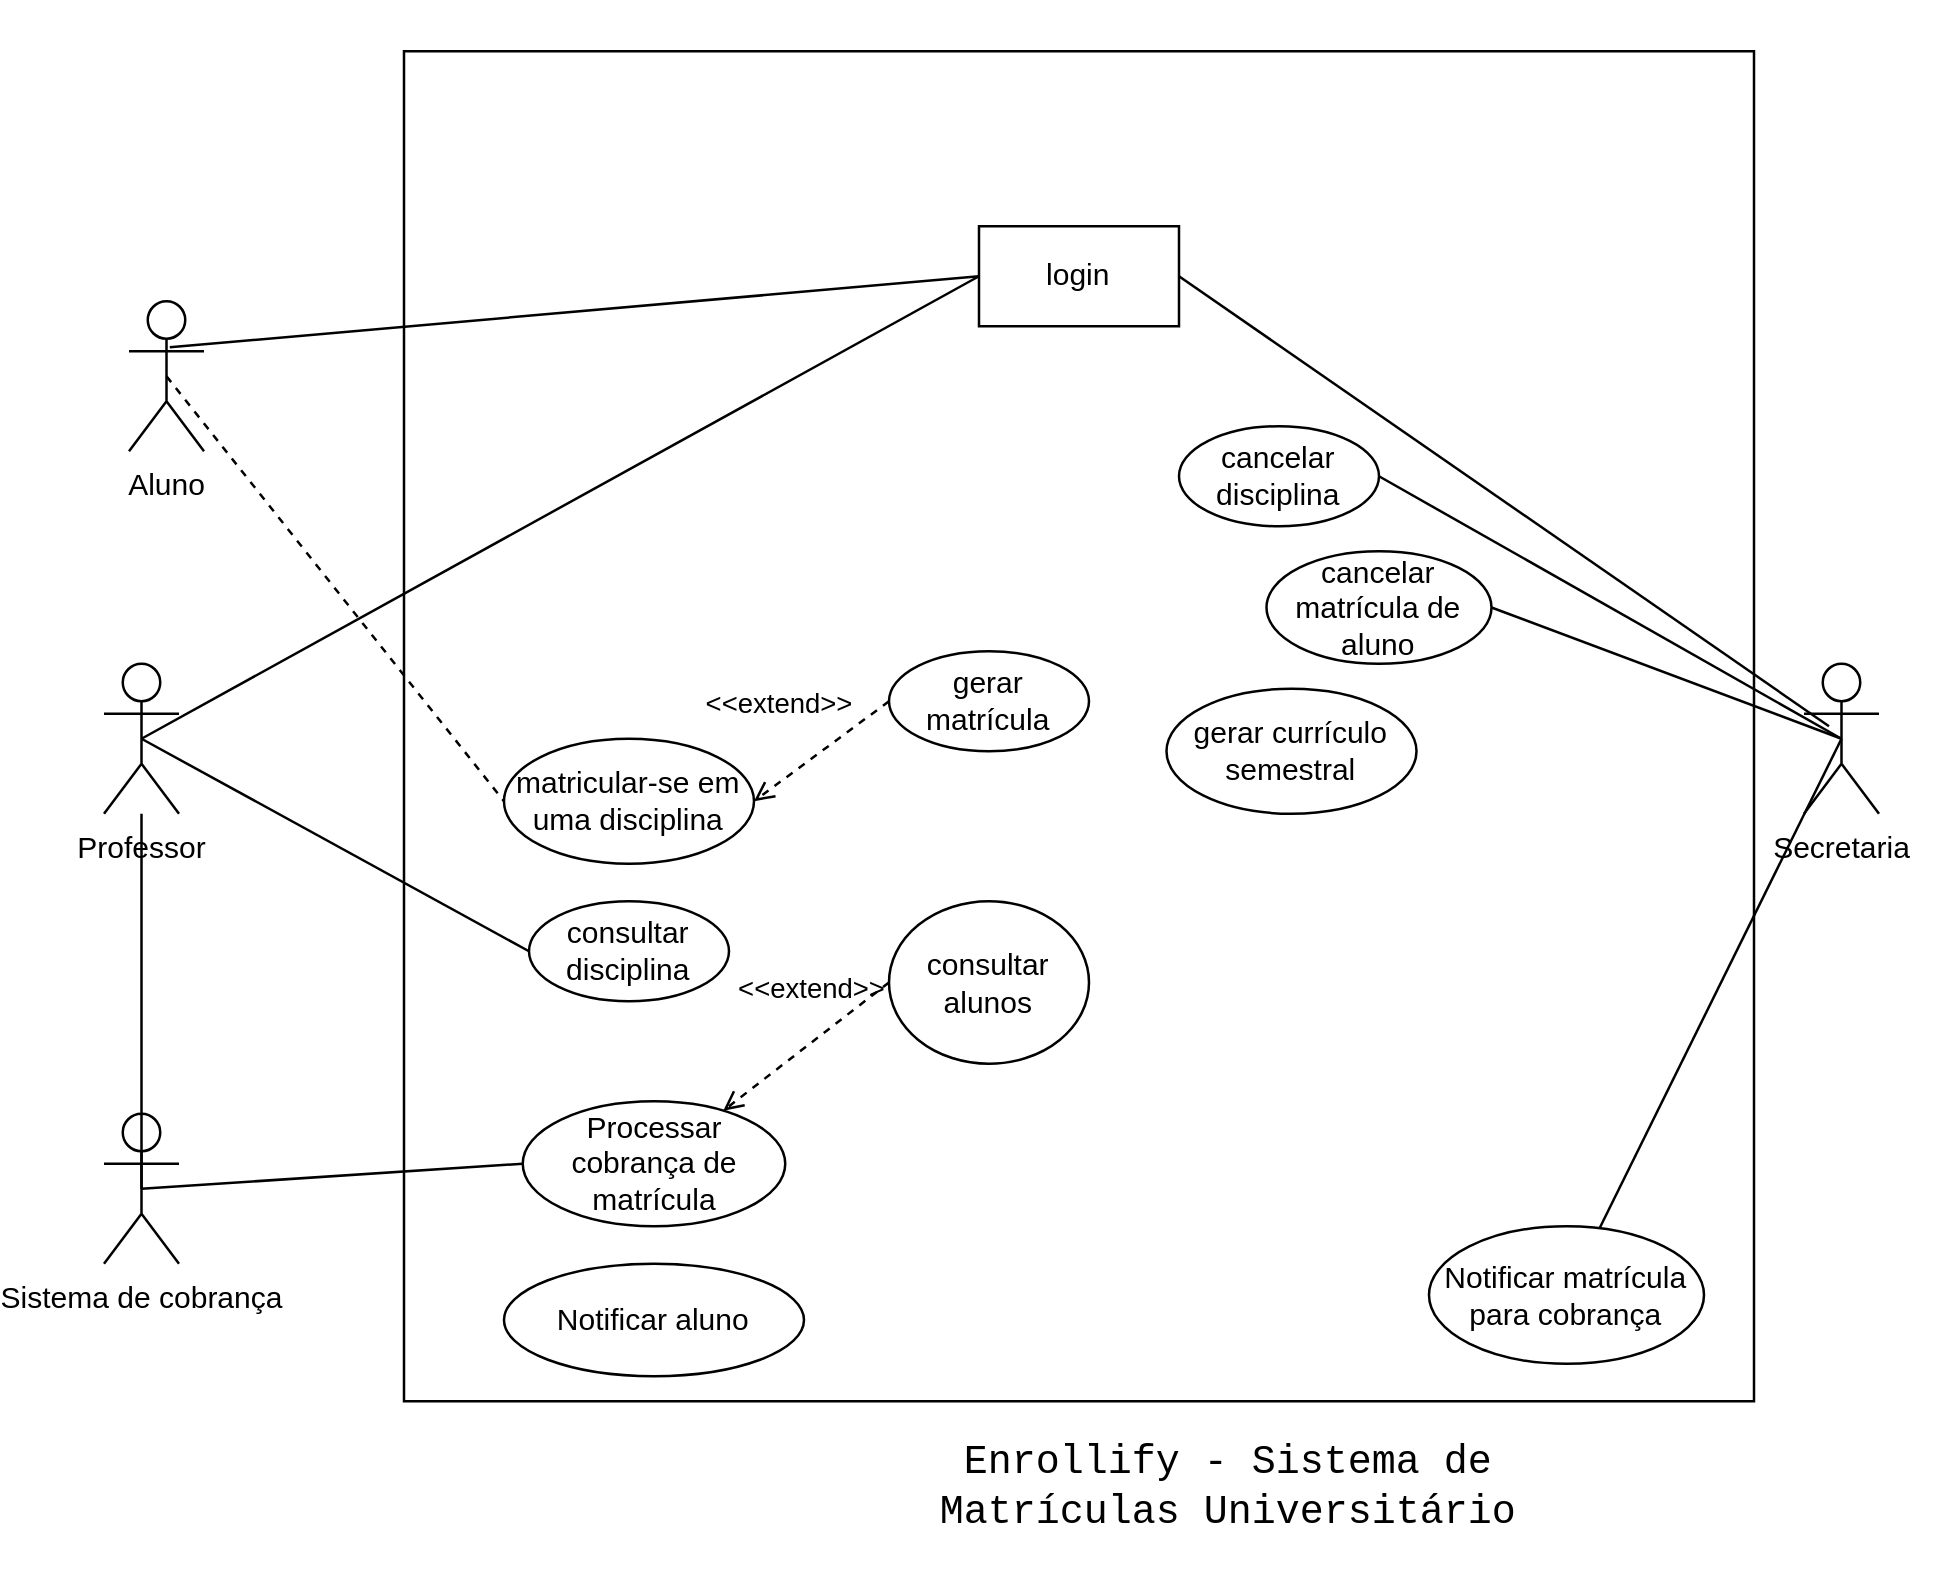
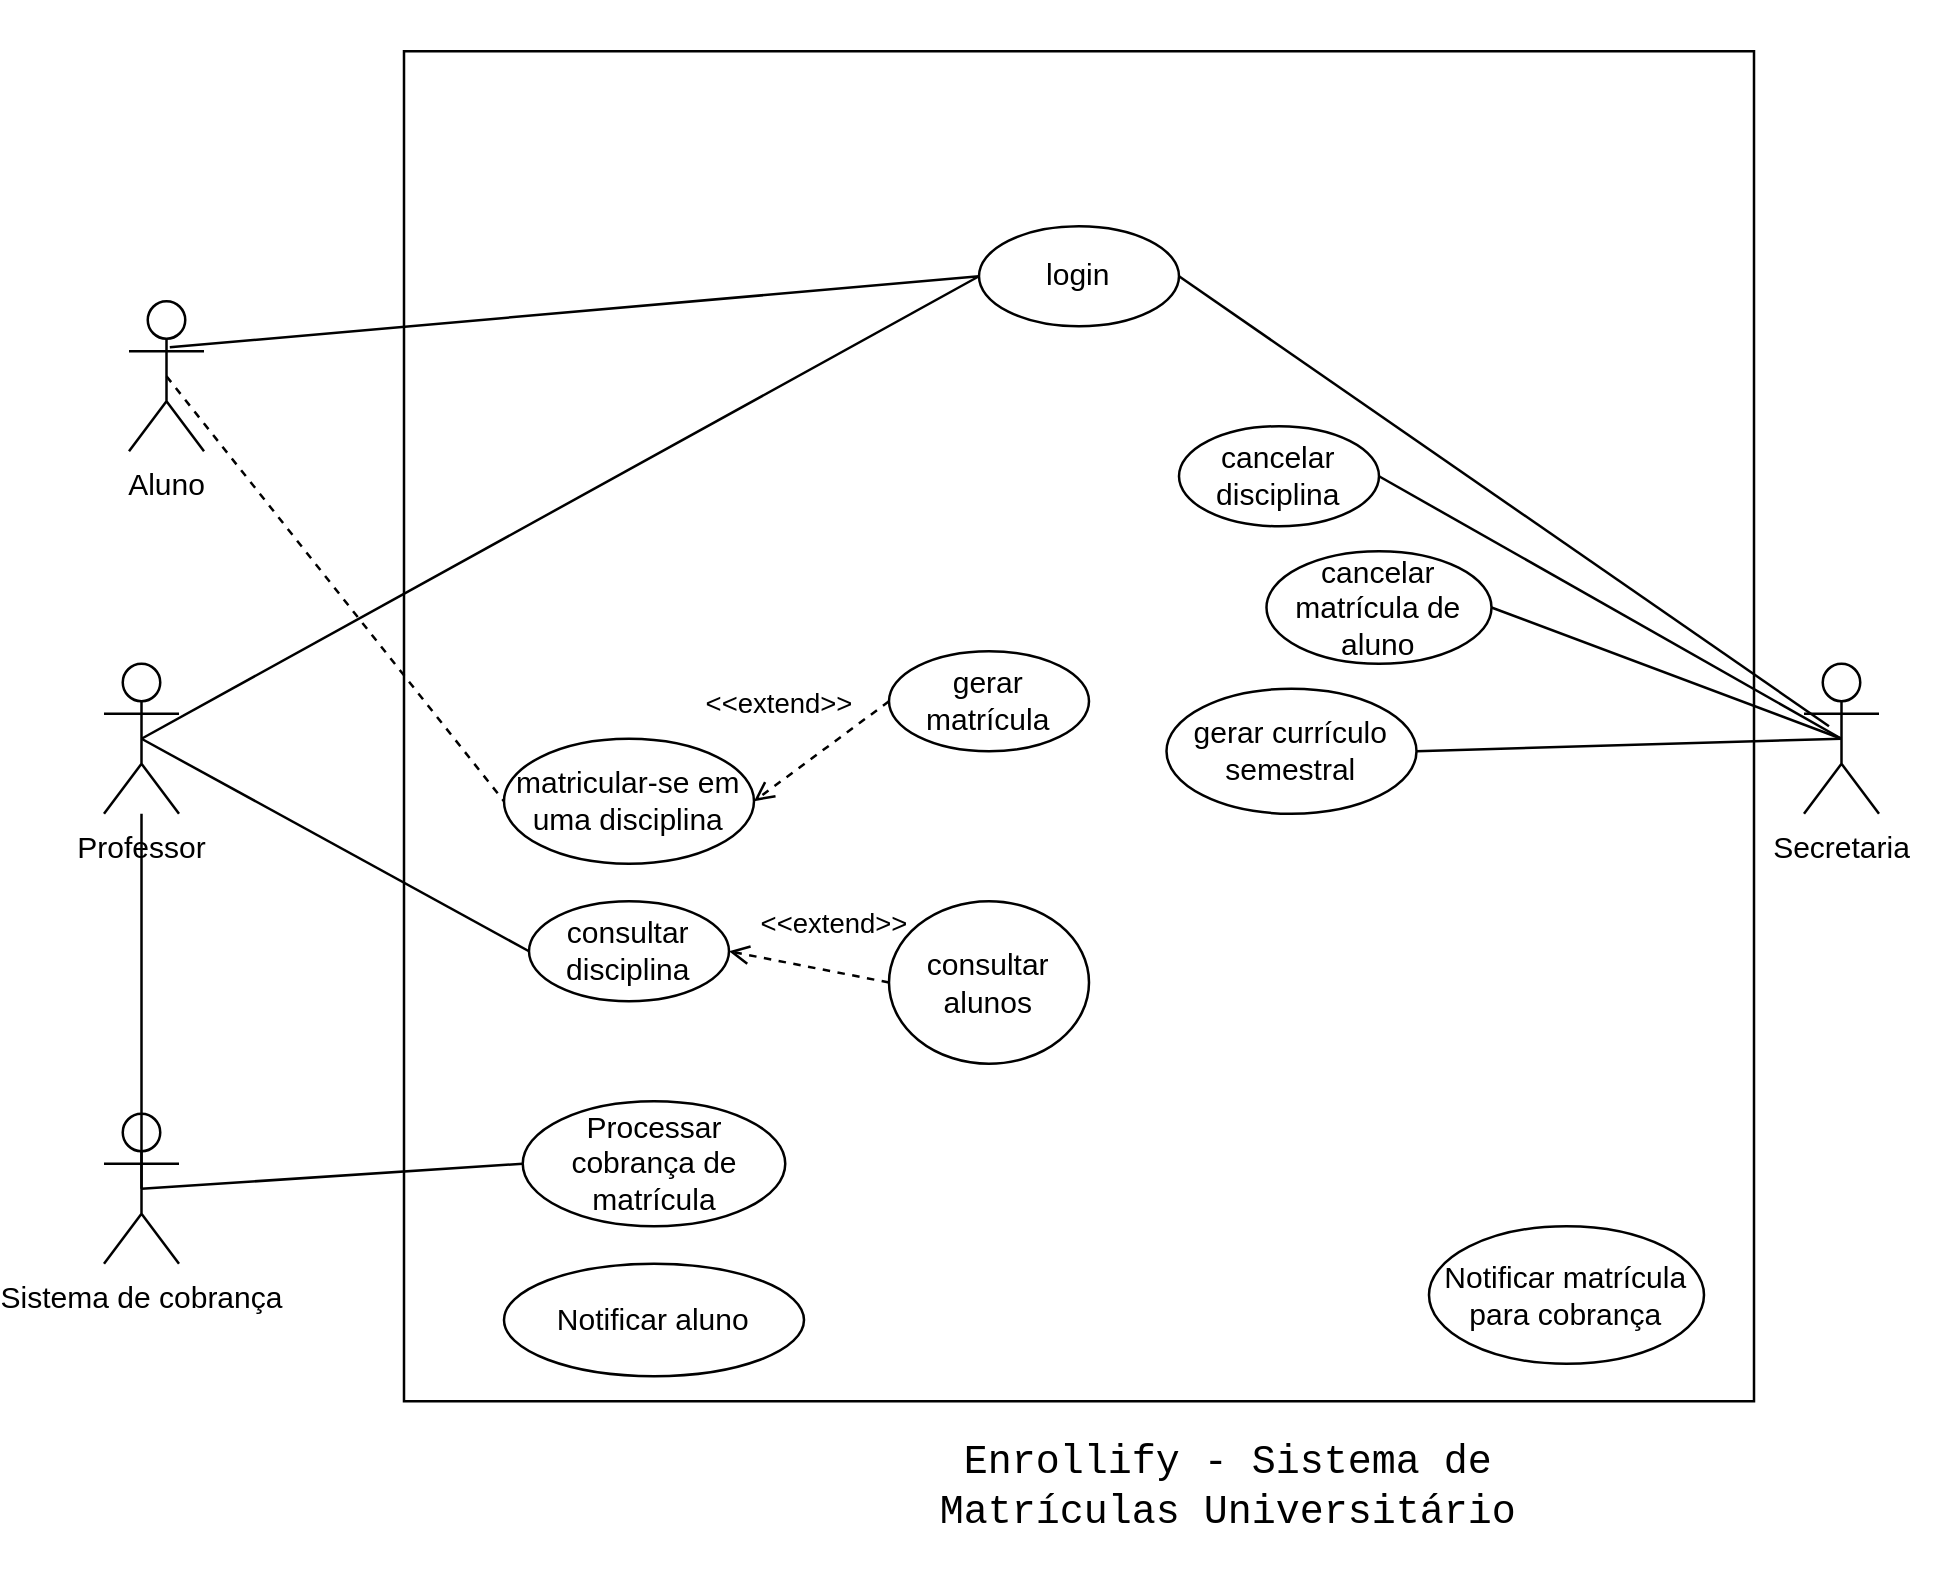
node "login": shape rectangle -> ellipse
edge "Secretaria" -- "Notificar matrícula para cobrança": now "Secretaria" -- "gerar currículo semestral"
edge "consultar alunos" -> "Processar cobrança de matrícula": now "consultar alunos" -> "consultar disciplina"
